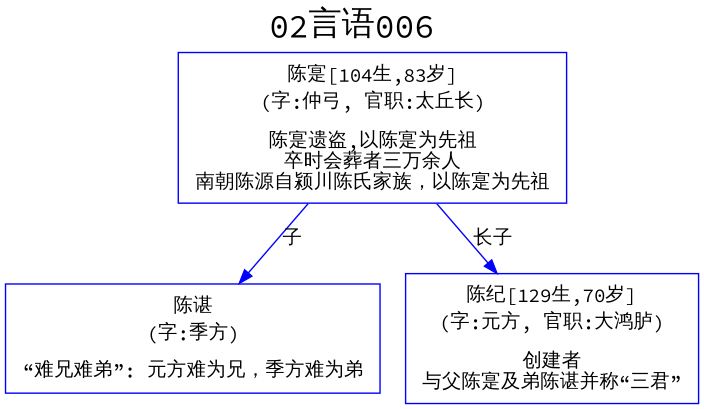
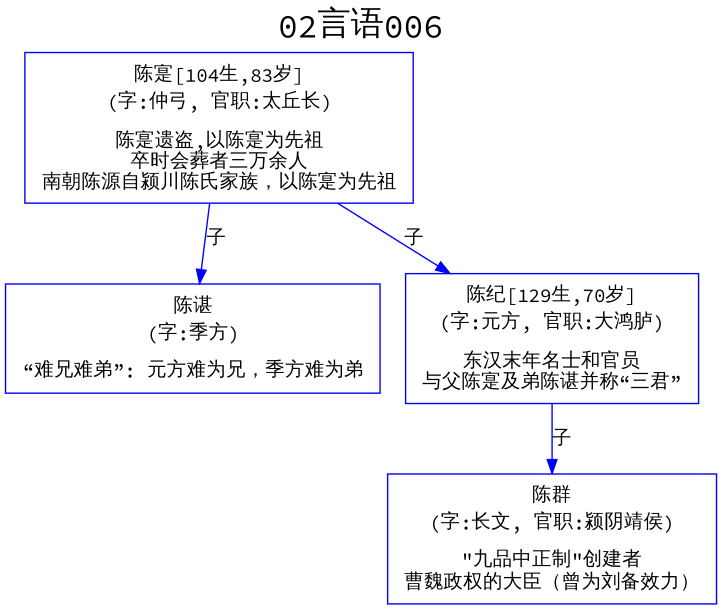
edge "陈寔[104生,83岁]" -> "陈纪[129生,70岁]": label "长子" -> "子"
node "陈纪[129生,70岁]": text "创建者" -> "东汉末年名士和官员"
node "陈群": added
